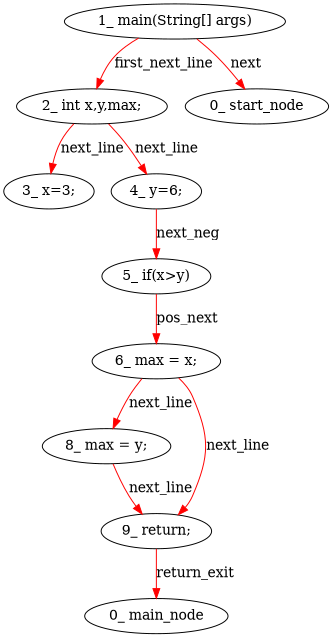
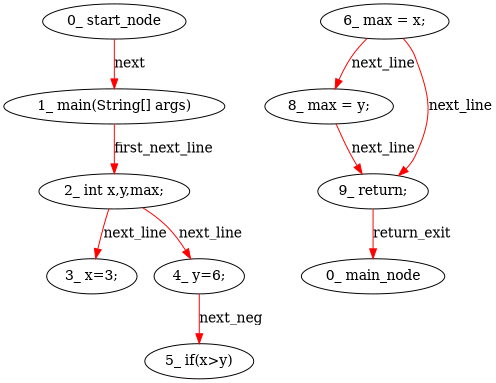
edge "1_ main(String[] args)" -> "0_ start_node": reversed
edge "5_ if(x>y)" -> "6_ max = x;": removed, label "pos_next"
